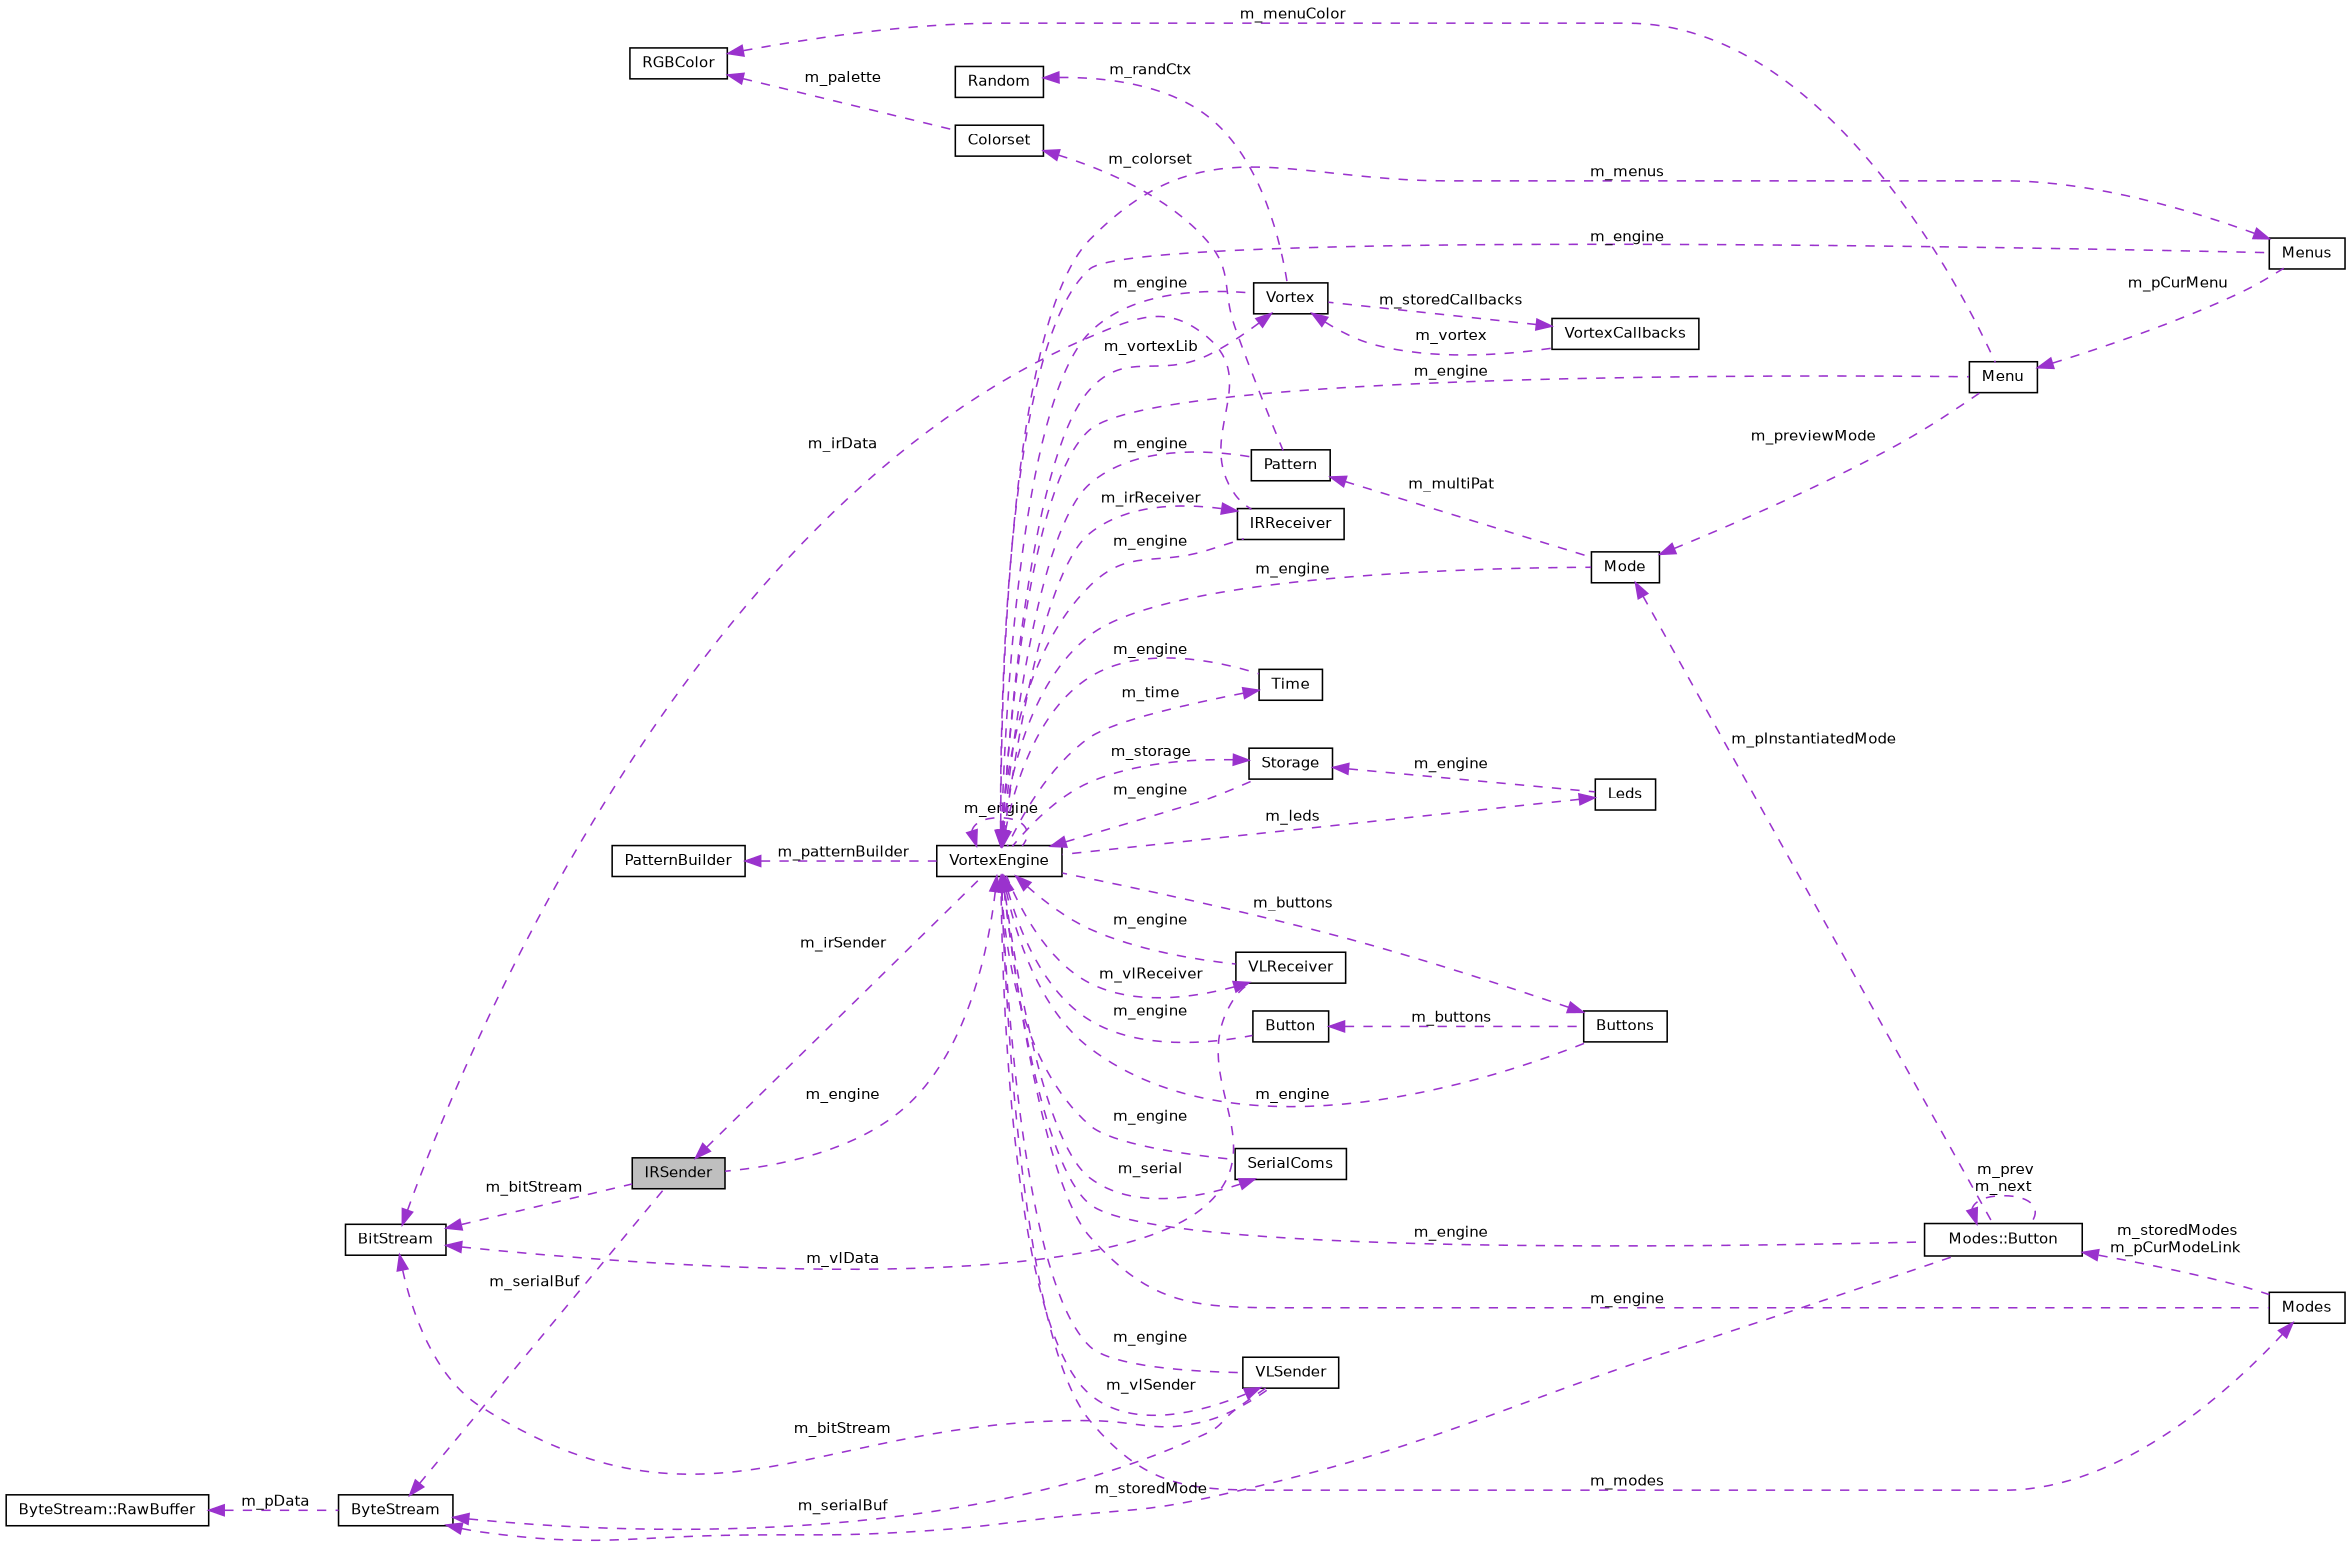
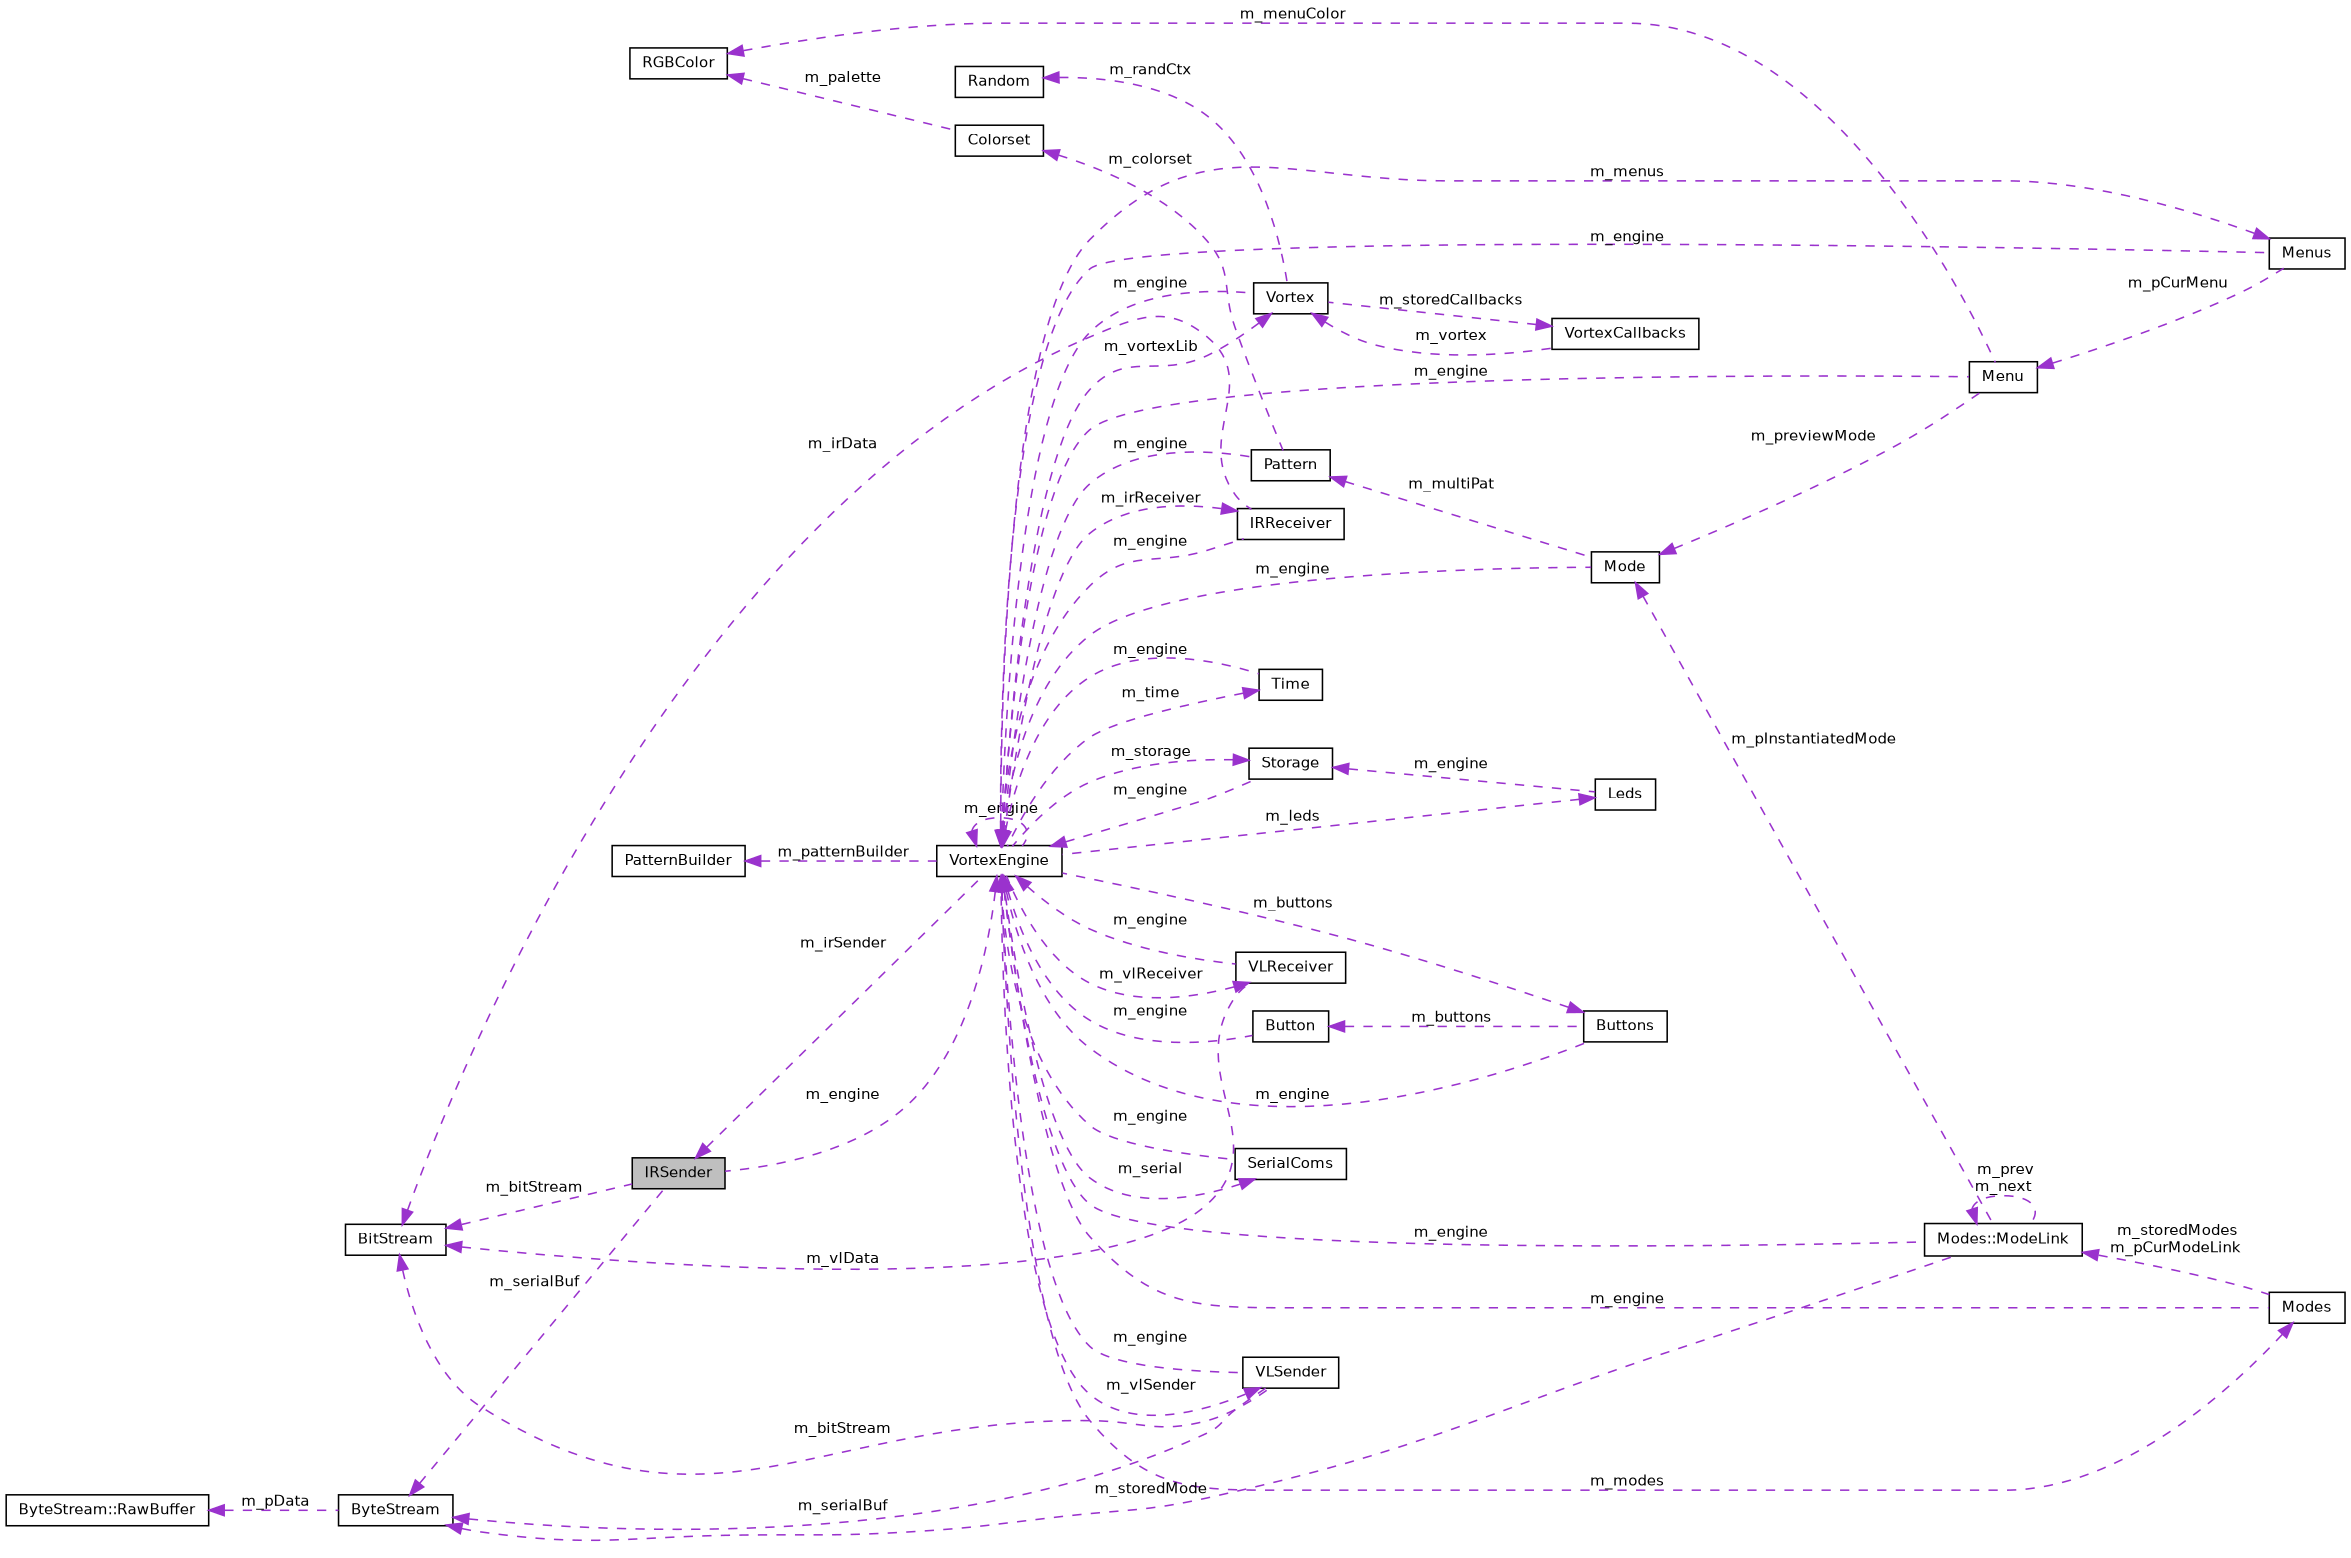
node "Modes::Button": label "Modes::Button" -> "Modes::ModeLink"
